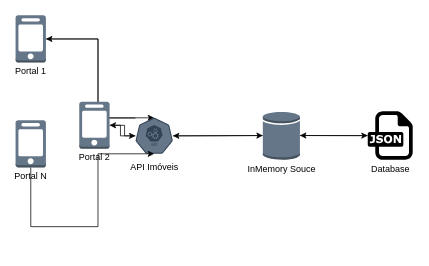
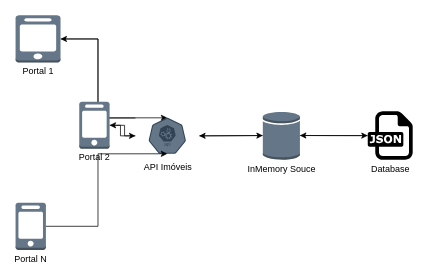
node "Portal 1": size 30x47 -> 45x47
node "API Imóveis": size 38x36 -> 64x36
node "Portal N": moved (31, 144) -> (31, 227)
